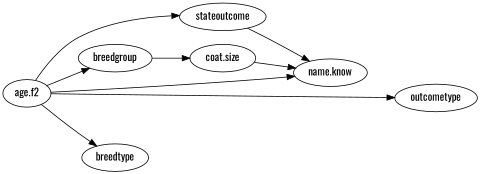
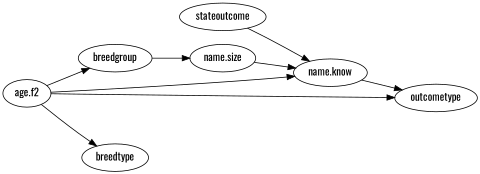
edge "age.f2" -> "stateoutcome": removed
node "coat.size": label "coat.size" -> "name.size"
edge "name.know" -> "outcometype": added
